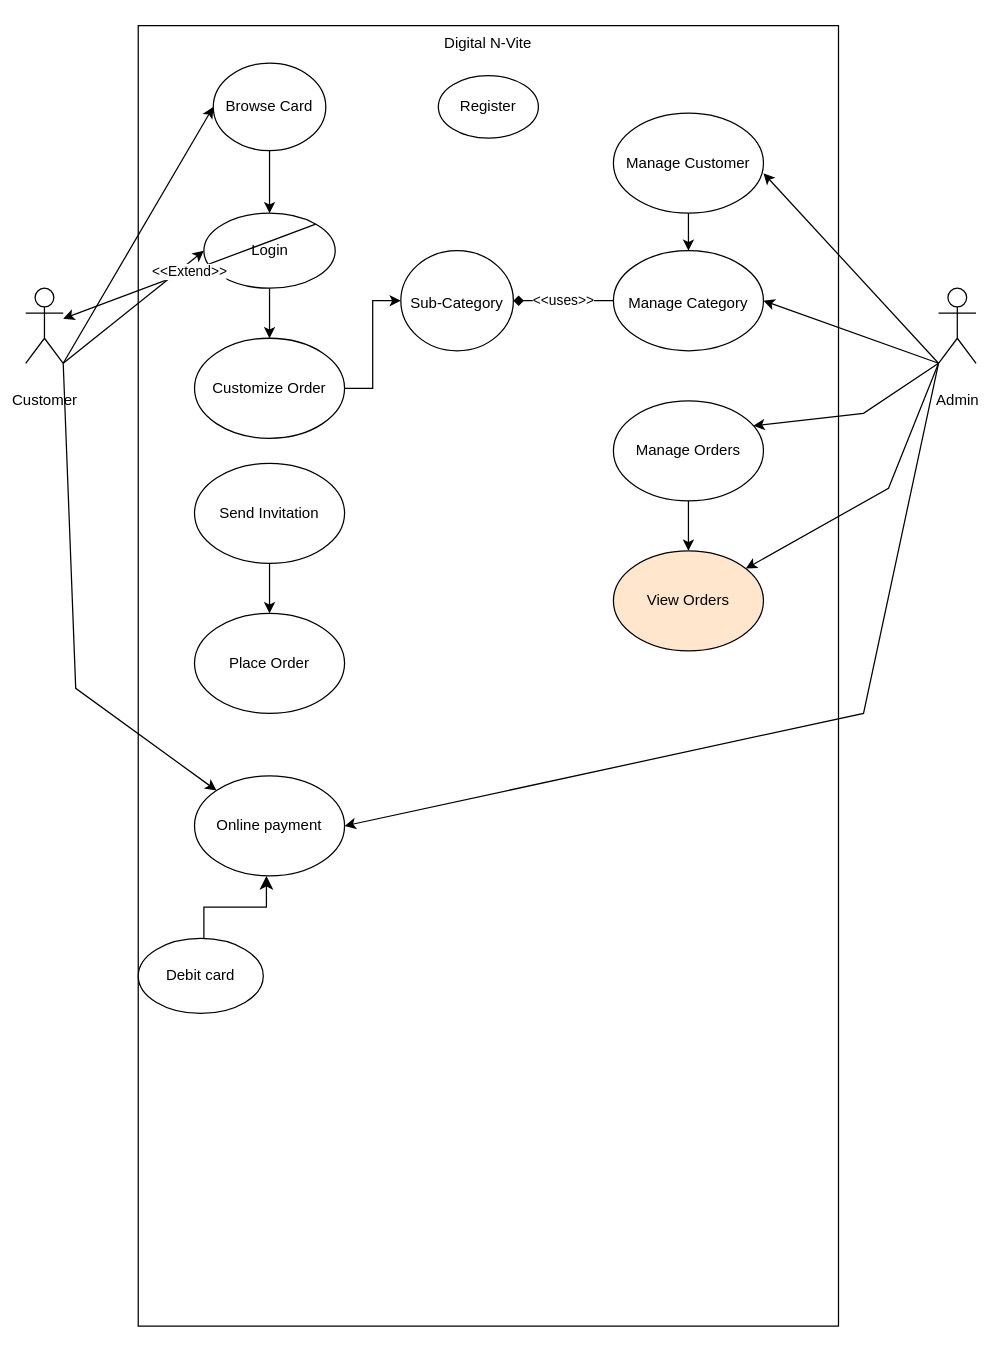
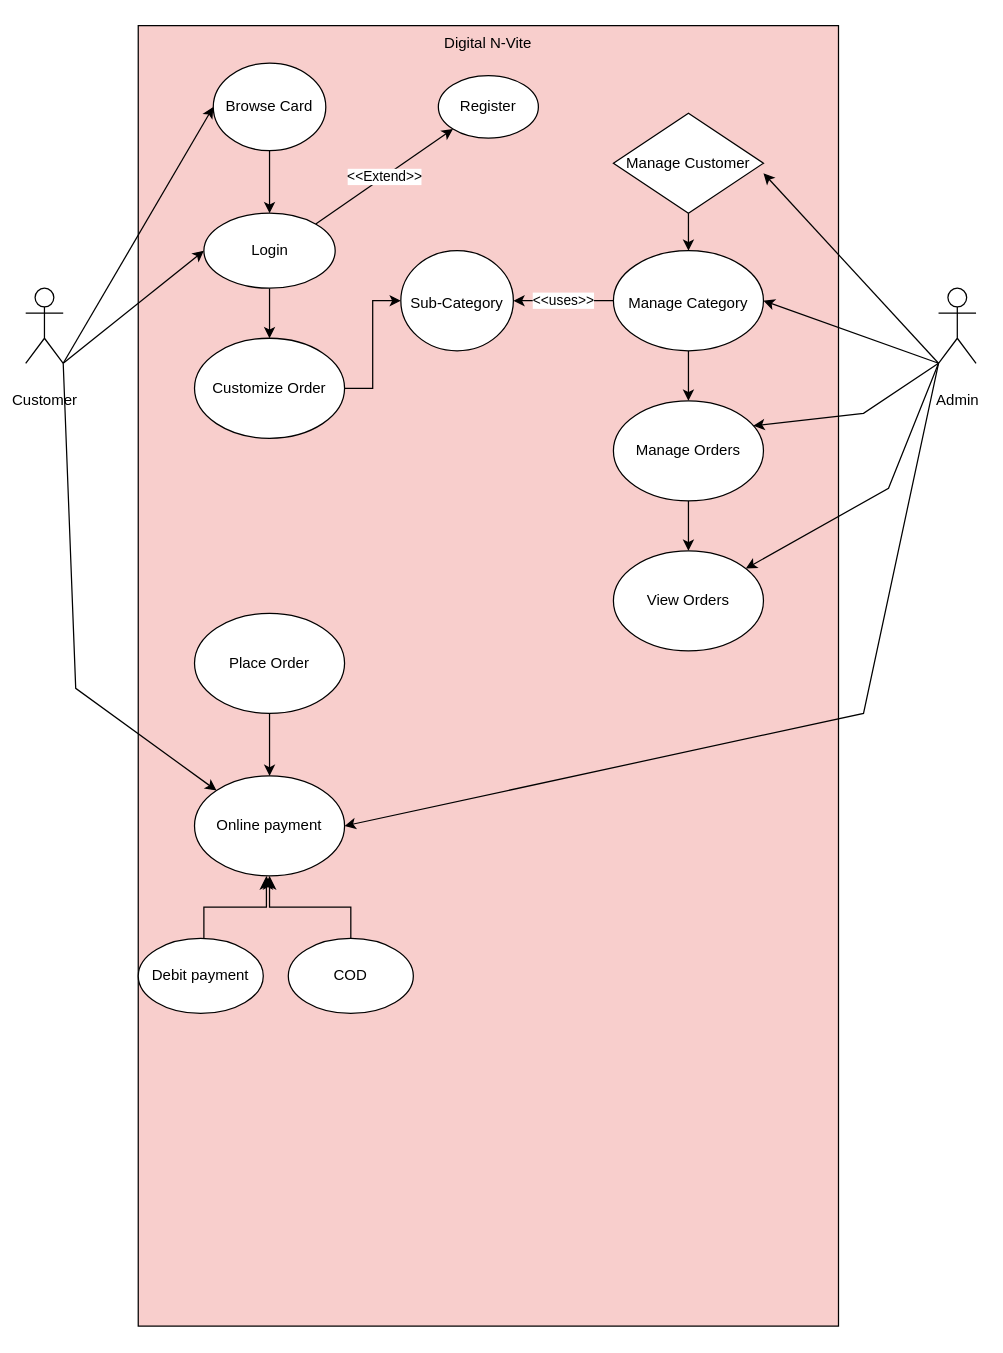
node "Manage Customer": shape ellipse -> diamond
edge "Login" -> "Customer": now "Login" -> "Register"
edge "Manage Category" -> "Sub-Category": arrowhead diamond -> classic
edge "Manage Category" -> "Manage Orders": added
node "Send Invitation": removed
edge "Send Invitation" -> "Place Order": removed
node "View Orders": fillcolor #ffe6cc -> #ffffff
node "Digital N-Vite": fillcolor #ffffff -> #f8cecc
edge "Place Order" -> "Online payment": added
edge "COD" -> "Online payment": added
node "Debit card": label "Debit card" -> "Debit payment"
node "COD": added
